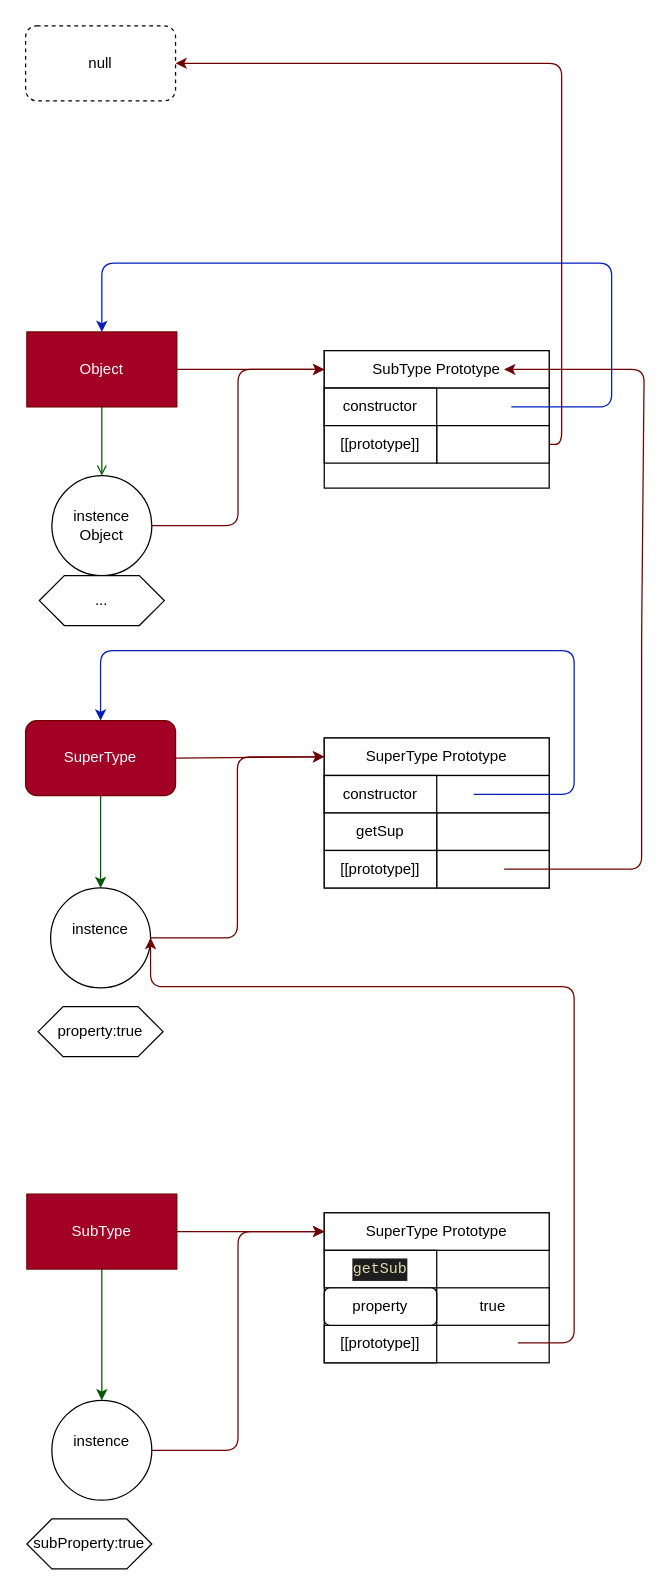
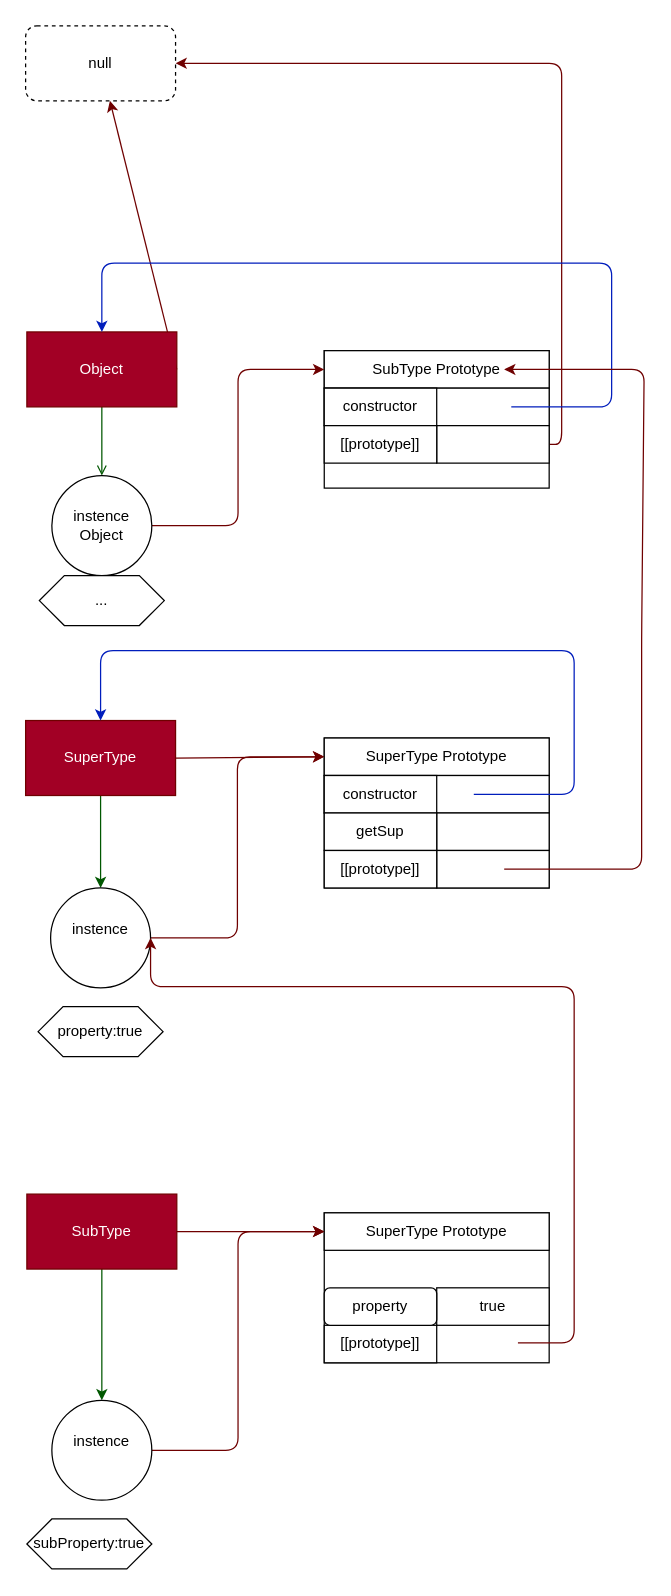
edge "Object" -> "SubType Prototype": now "Object" -> "null"
node "SuperType": shape rounded rectangle -> rectangle
node "getSub": removed
